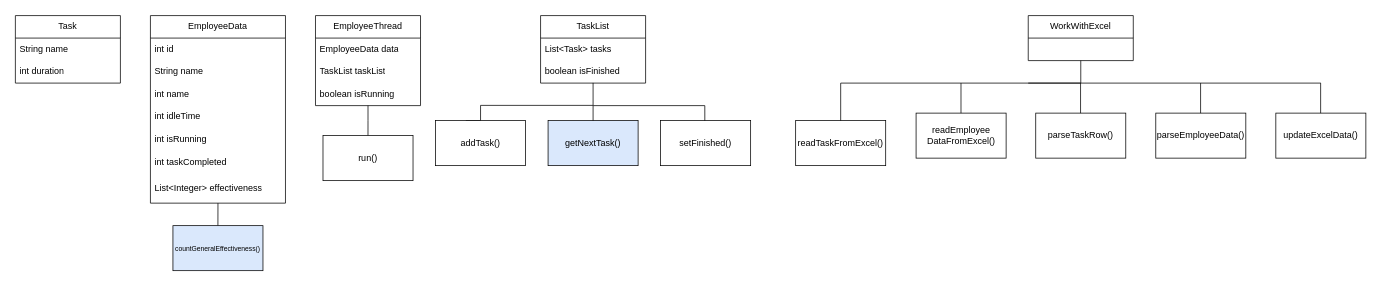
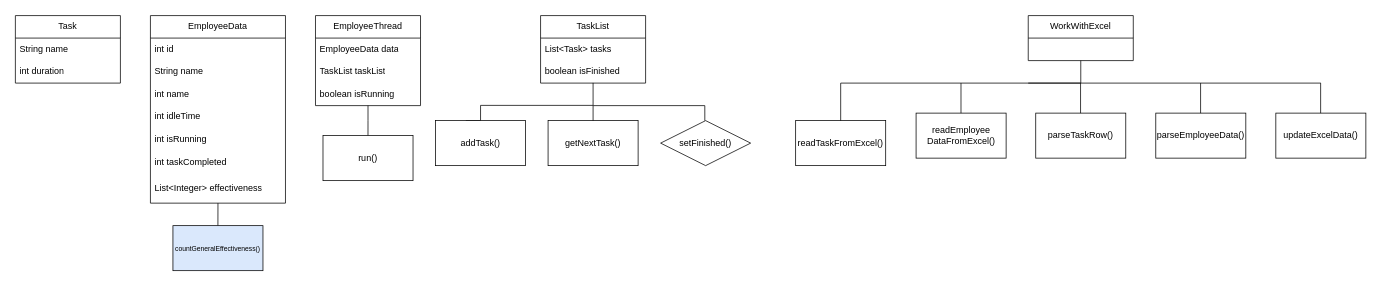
node "getNextTask()": fillcolor #dae8fc -> #ffffff
node "setFinished()": shape rectangle -> diamond
